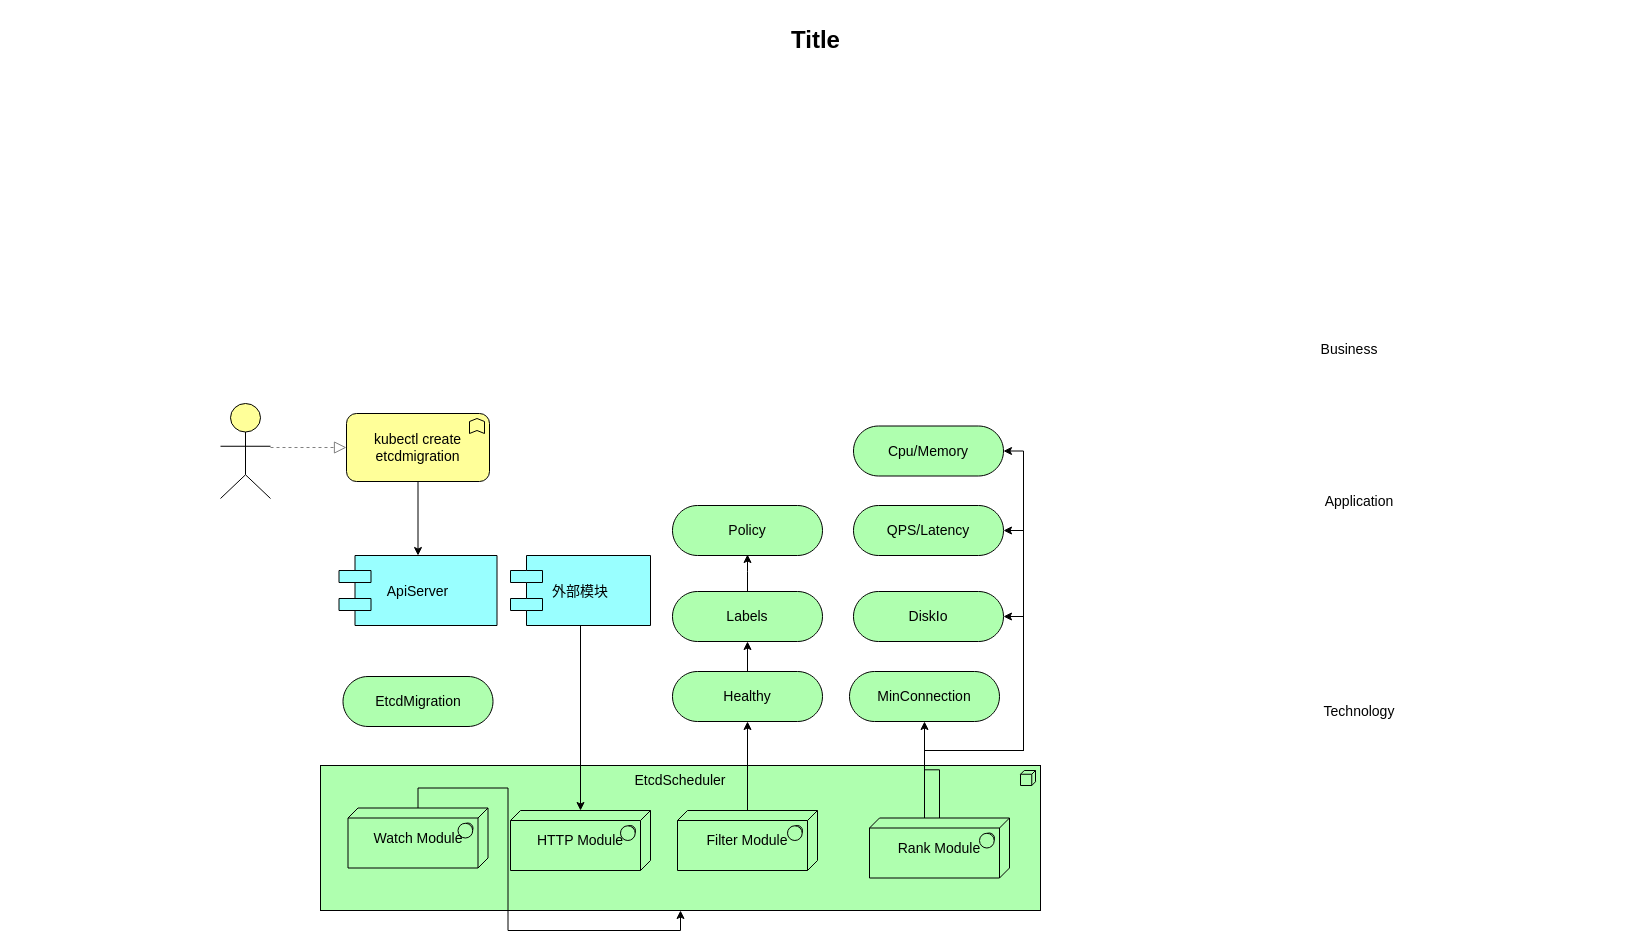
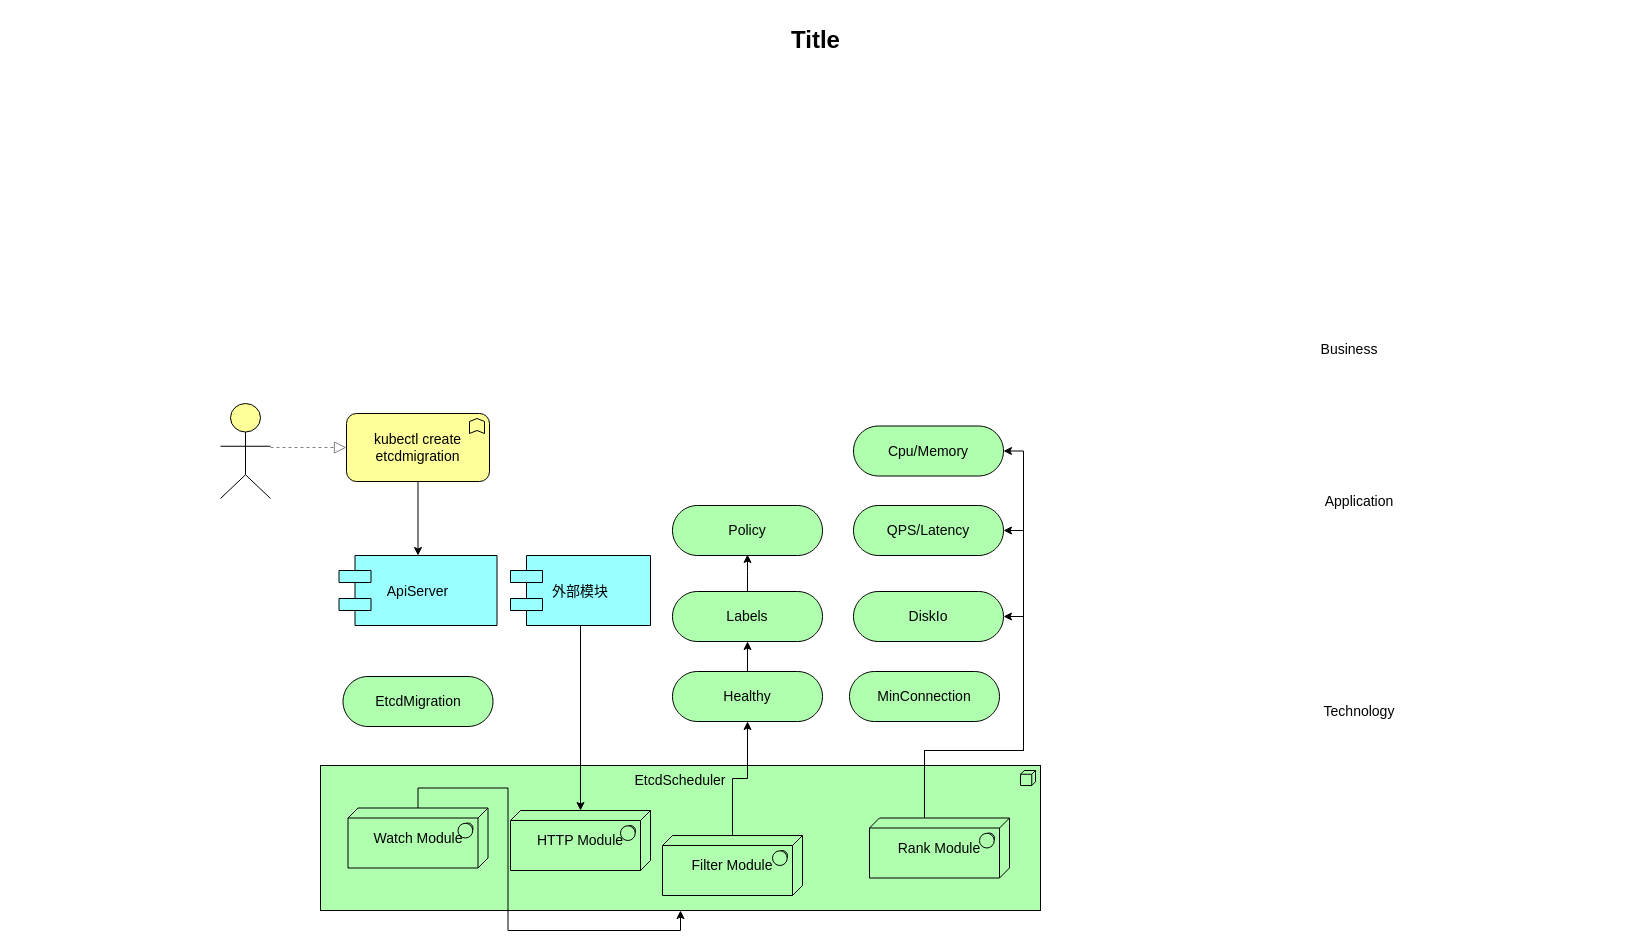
edge "Rank Module" -> "MinConnection": removed
node "Filter Module": moved (748, 841) -> (733, 866)
